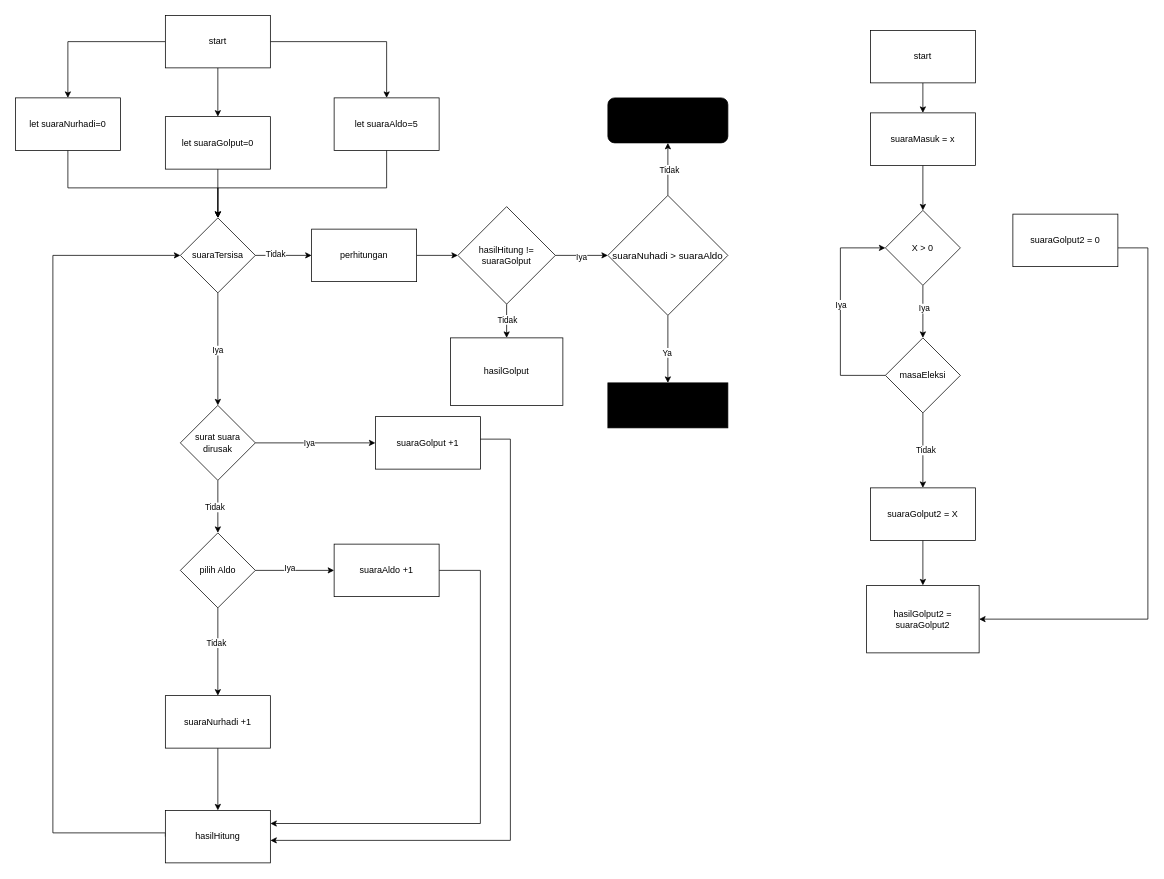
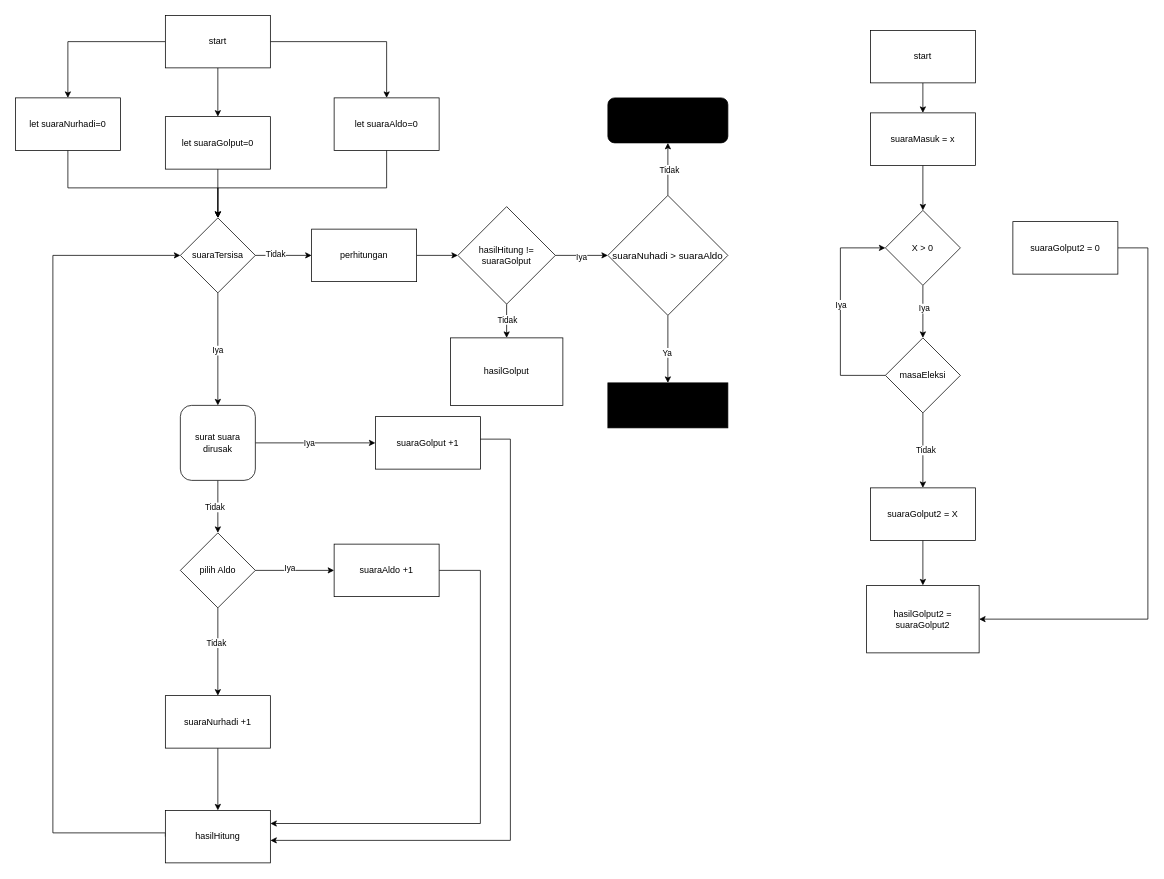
node "let suaraAldo=5": label "let suaraAldo=5" -> "let suaraAldo=0"
node "suaraGolput2 = 0": moved (1065, 240) -> (1065, 248)
node "surat suara dirusak": shape diamond -> rounded rectangle
